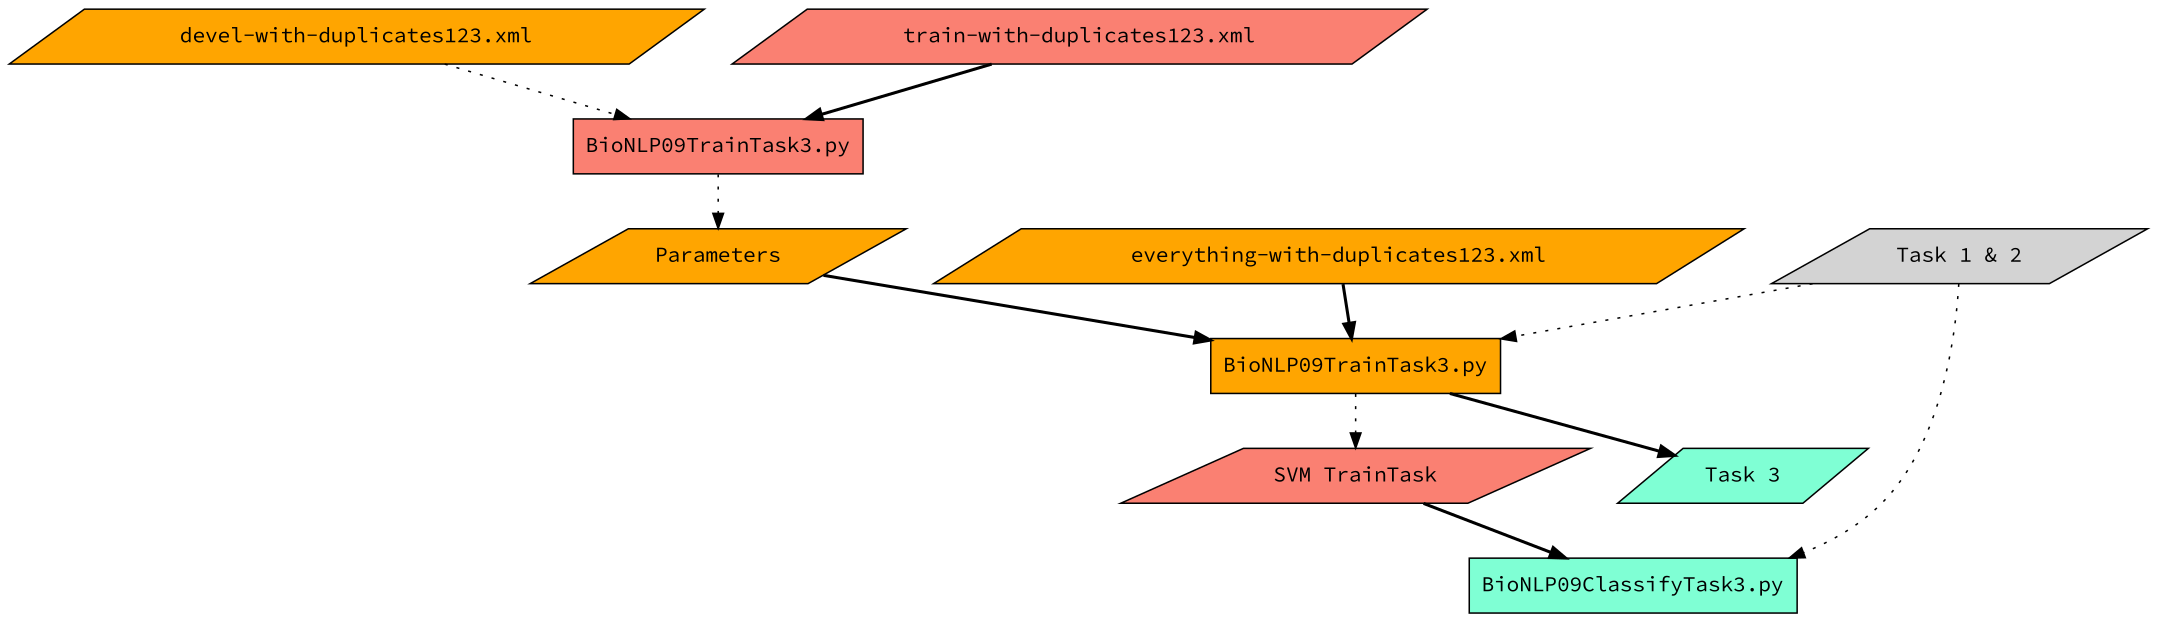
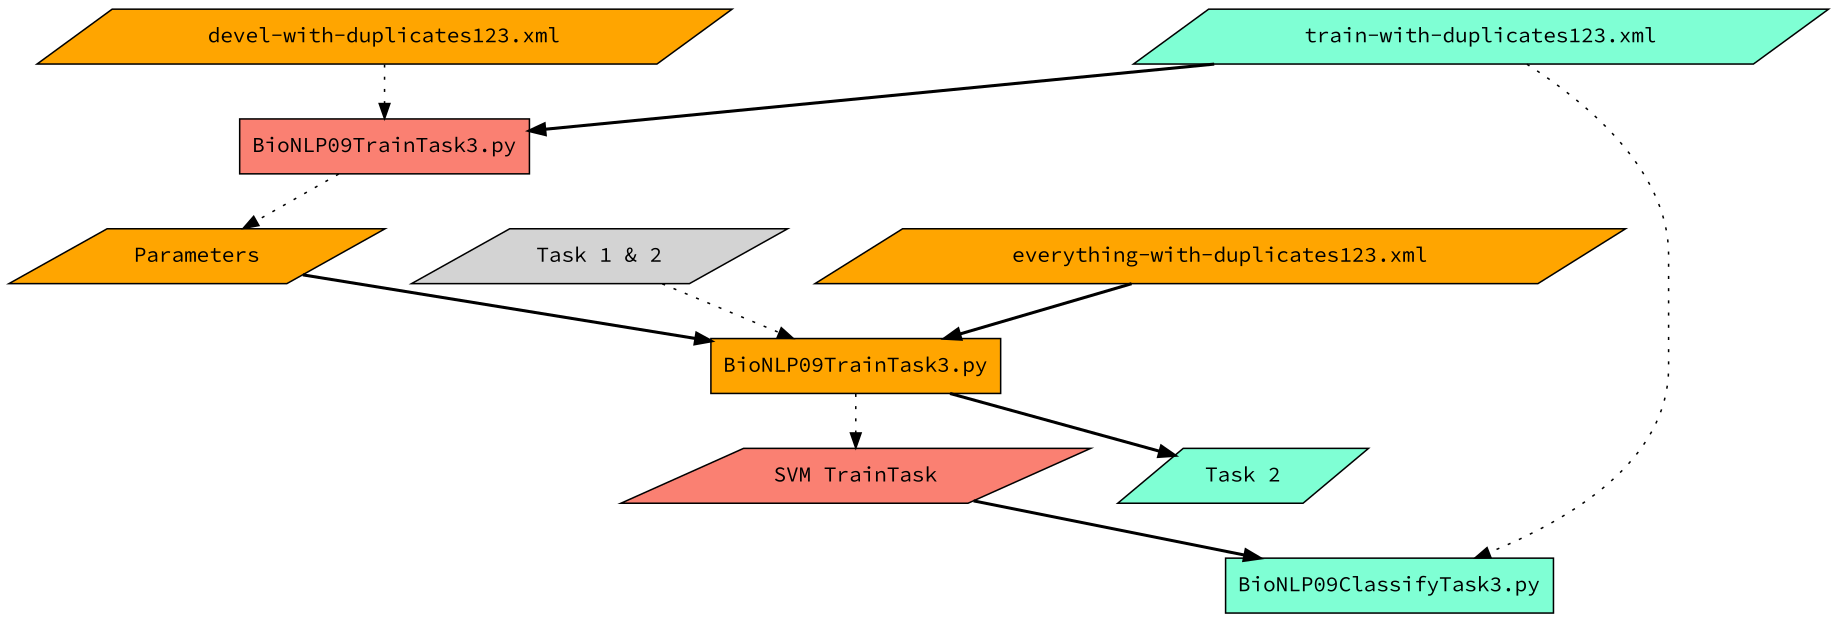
node "train-with-duplicates123.xml": fillcolor salmon -> aquamarine
edge "Task 1 & 2" -> "BioNLP09ClassifyTask3.py": now "train-with-duplicates123.xml" -> "BioNLP09ClassifyTask3.py"
node "Task 3": label "Task 3" -> "Task 2"
